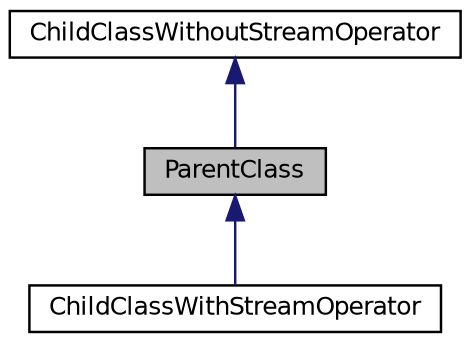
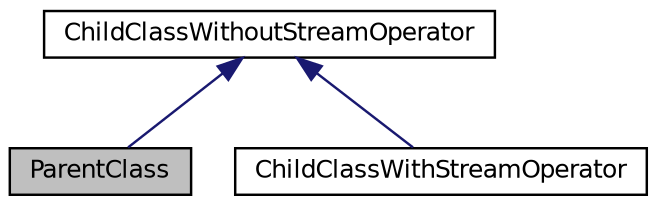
edge "ChildClassWithStreamOperator" -> "ParentClass": now "ChildClassWithStreamOperator" -> "ChildClassWithoutStreamOperator"
